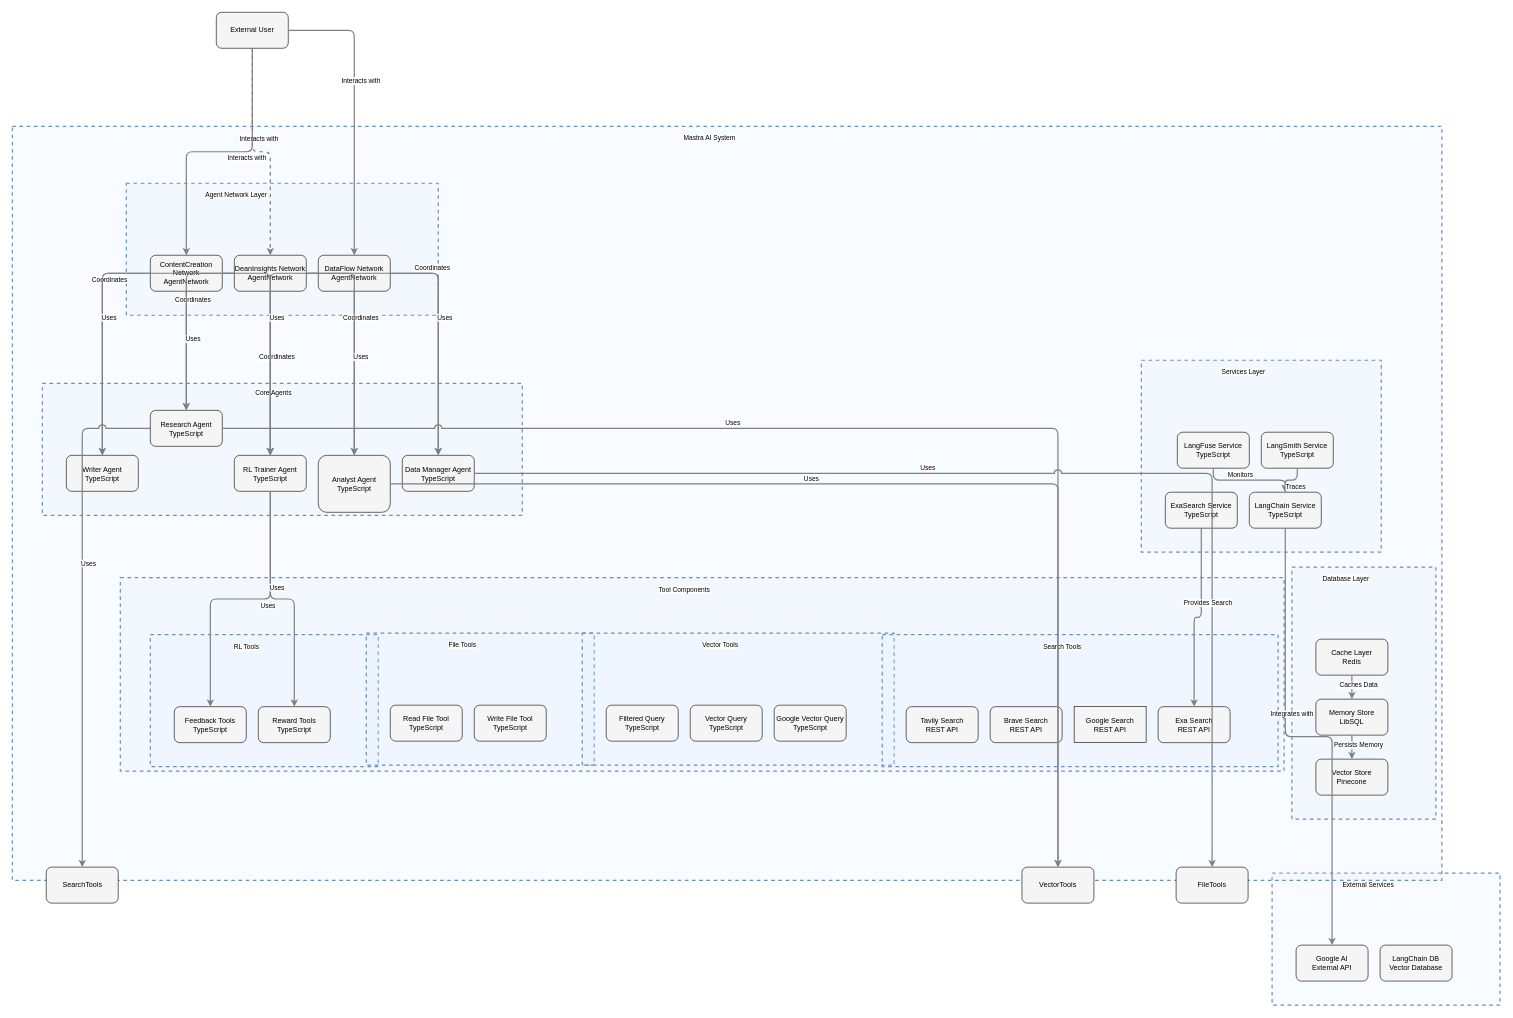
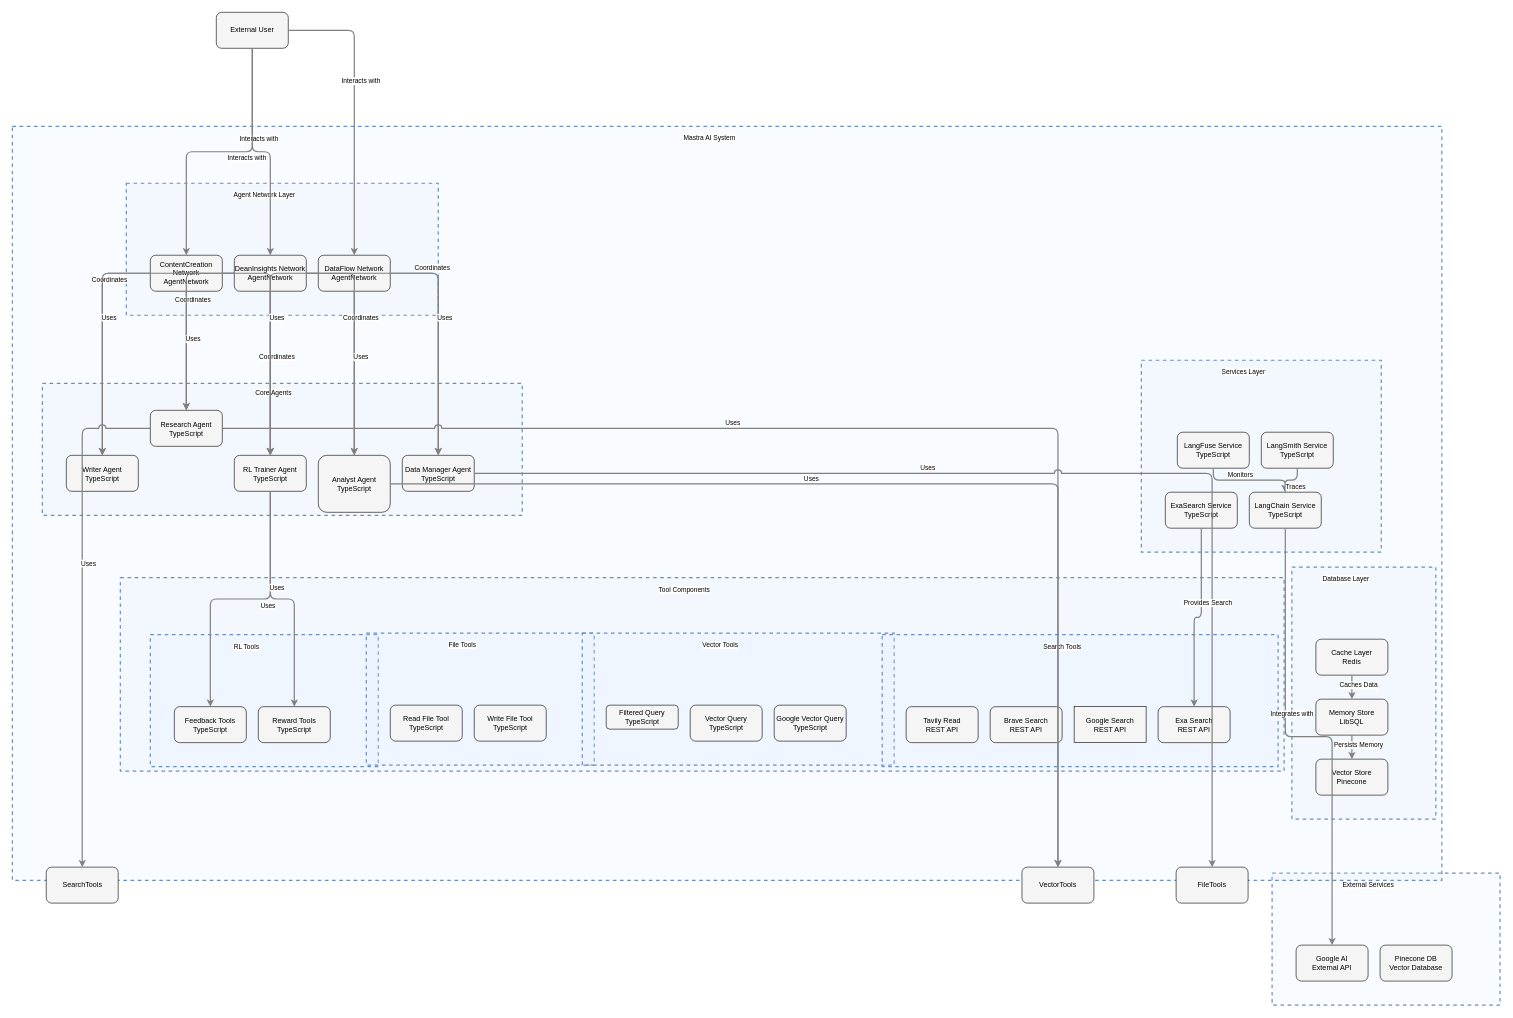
edge "External User" -> "DeanInsights Network AgentNetwork": style dashed -> solid
node "Agent Network Layer": size 210x14 -> 266x14
node "Filtered Query TypeScript": size 72x36 -> 72x24
node "Tavily Search REST API": label "Tavily Search REST API" -> "Tavily Read REST API"
node "LangChain DB Vector Database": label "LangChain DB Vector Database" -> "Pinecone DB Vector Database"
